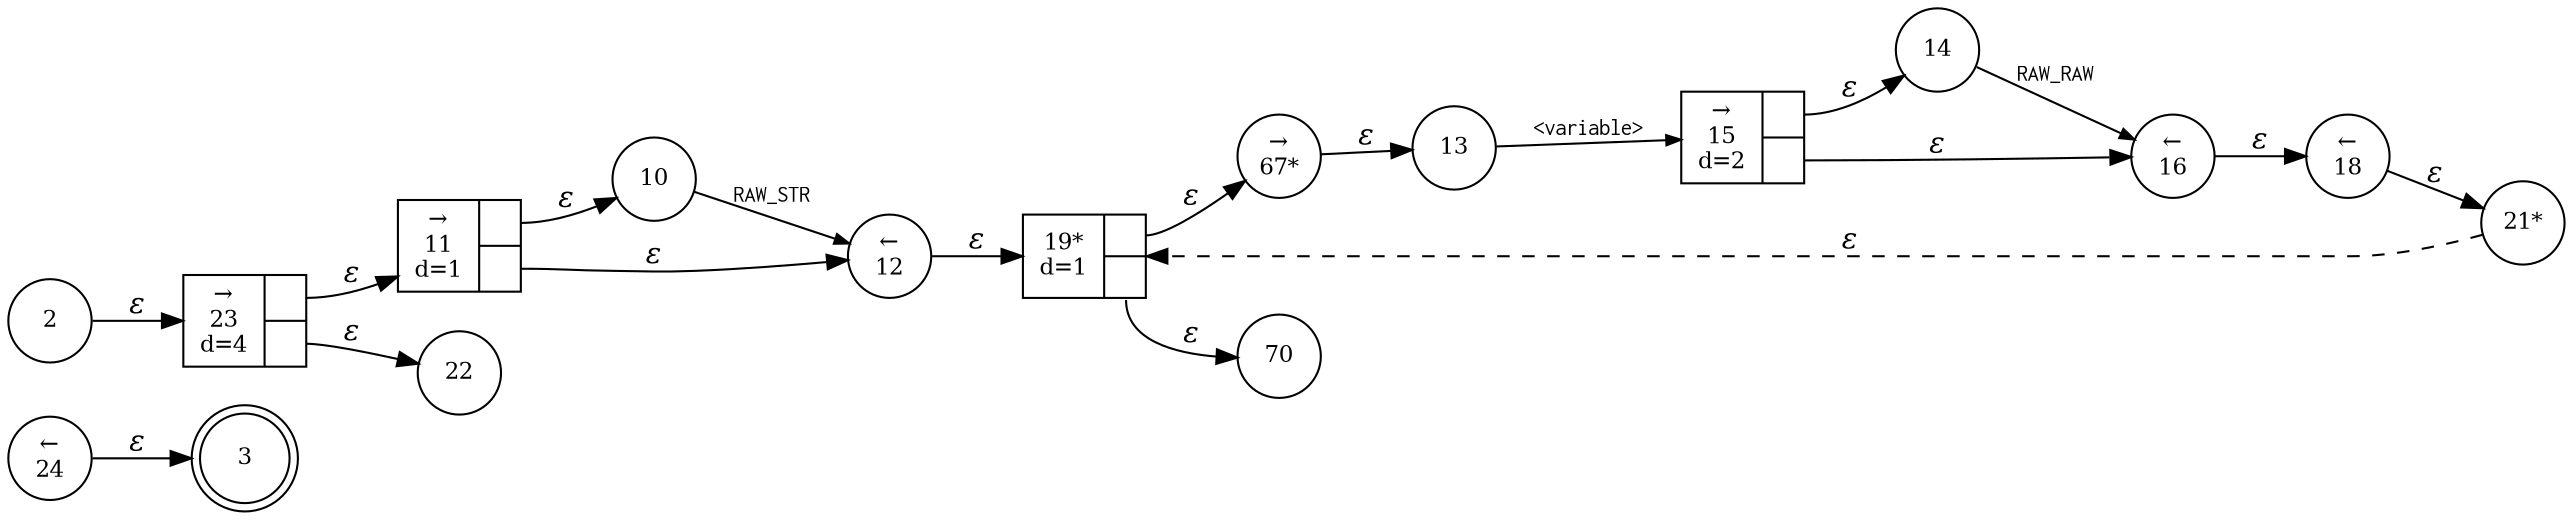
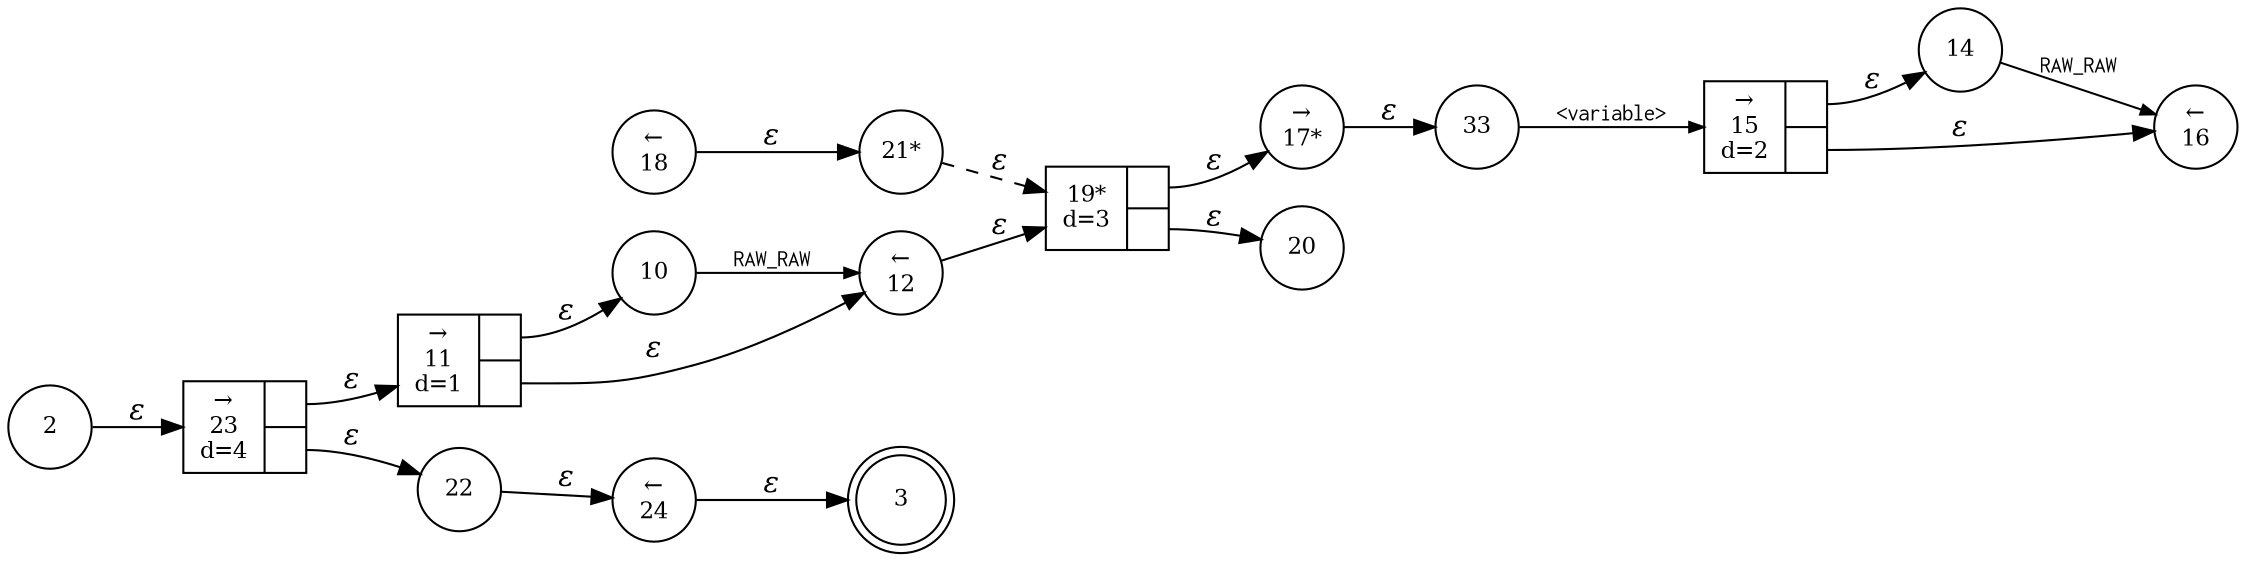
node "13": label "13" -> "33"
node "→ 67*": label "→ 67*" -> "→ 17*"
edge "← 16" -> "← 18": removed, label "ε"
edge "10" -> "← 12": label "RAW_STR" -> "RAW_RAW"
node "19*": text "d=1" -> "d=3"
node "70": label "70" -> "20"
edge "22" -> "← 24": added, label "ε"
